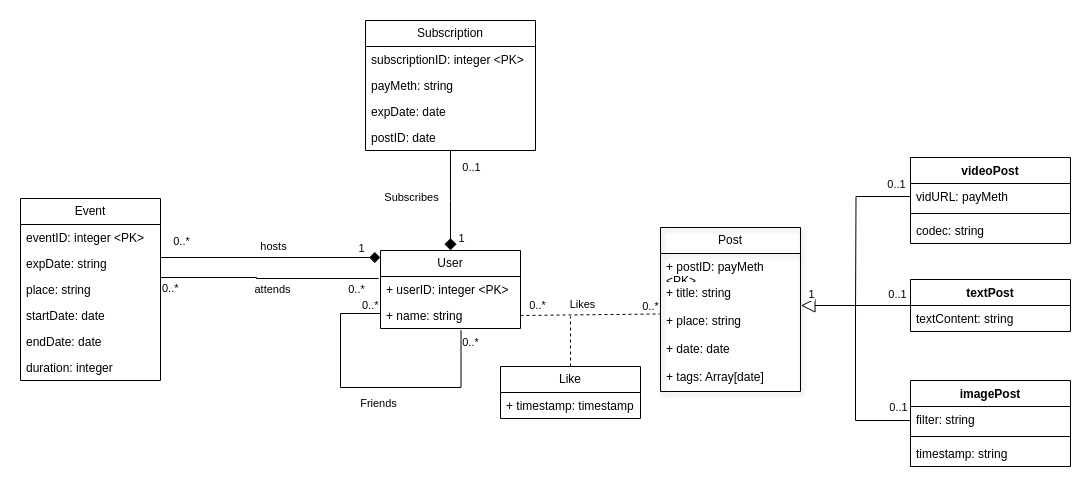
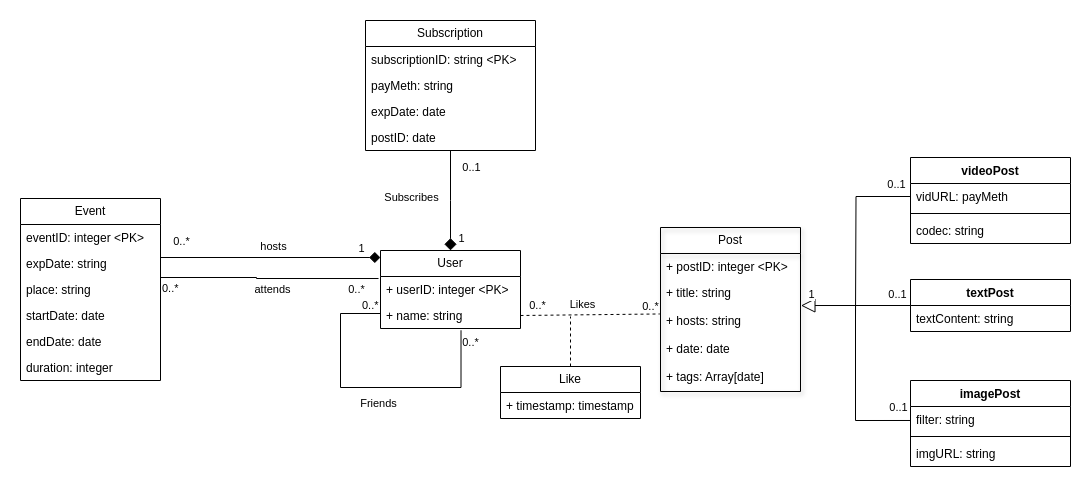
node "subscriptionID: integer <PK>": label "subscriptionID: integer <PK>" -> "subscriptionID: string <PK>"
node "+ postID: payMeth <PK>": label "+ postID: payMeth <PK>" -> "+ postID: integer <PK>"
node "+ place: string": label "+ place: string" -> "+ hosts: string"
node "timestamp: string": label "timestamp: string" -> "imgURL: string"
